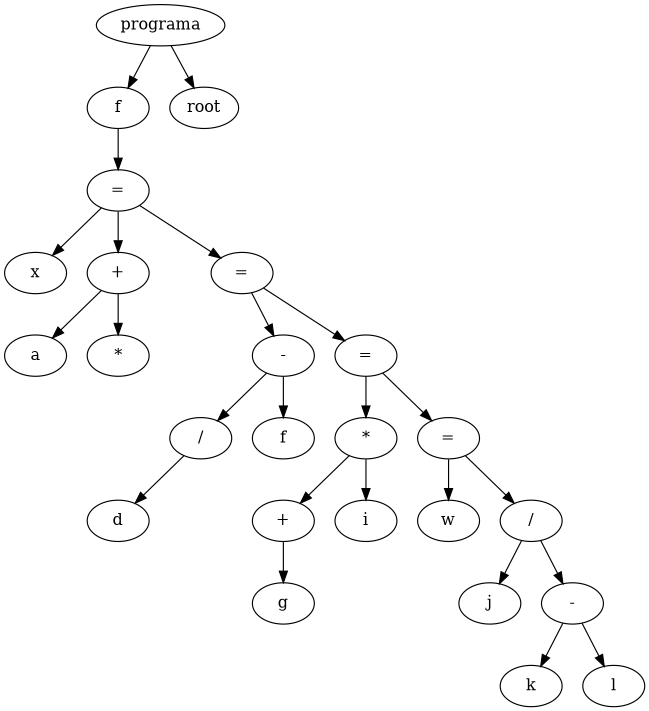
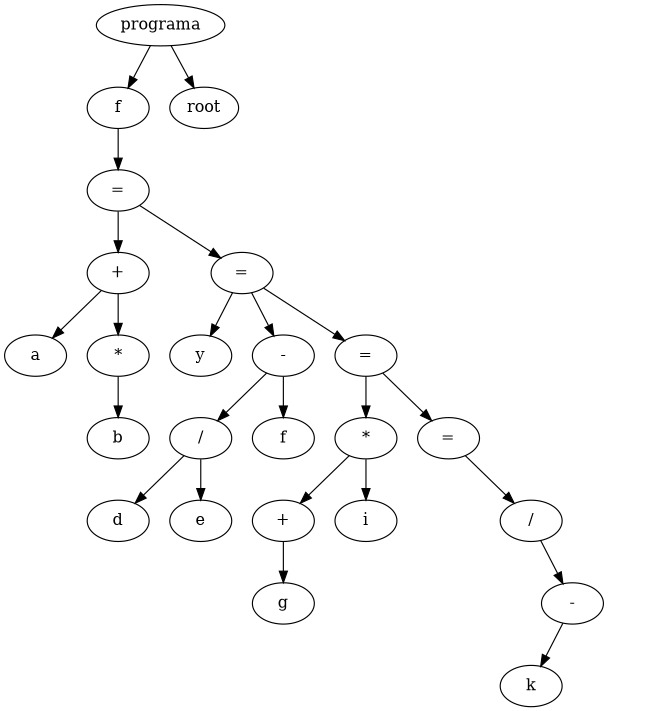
node "x": removed
node "y": added
node "b": added
node "e": added
node "w": removed
node "j": removed
node "l": removed
